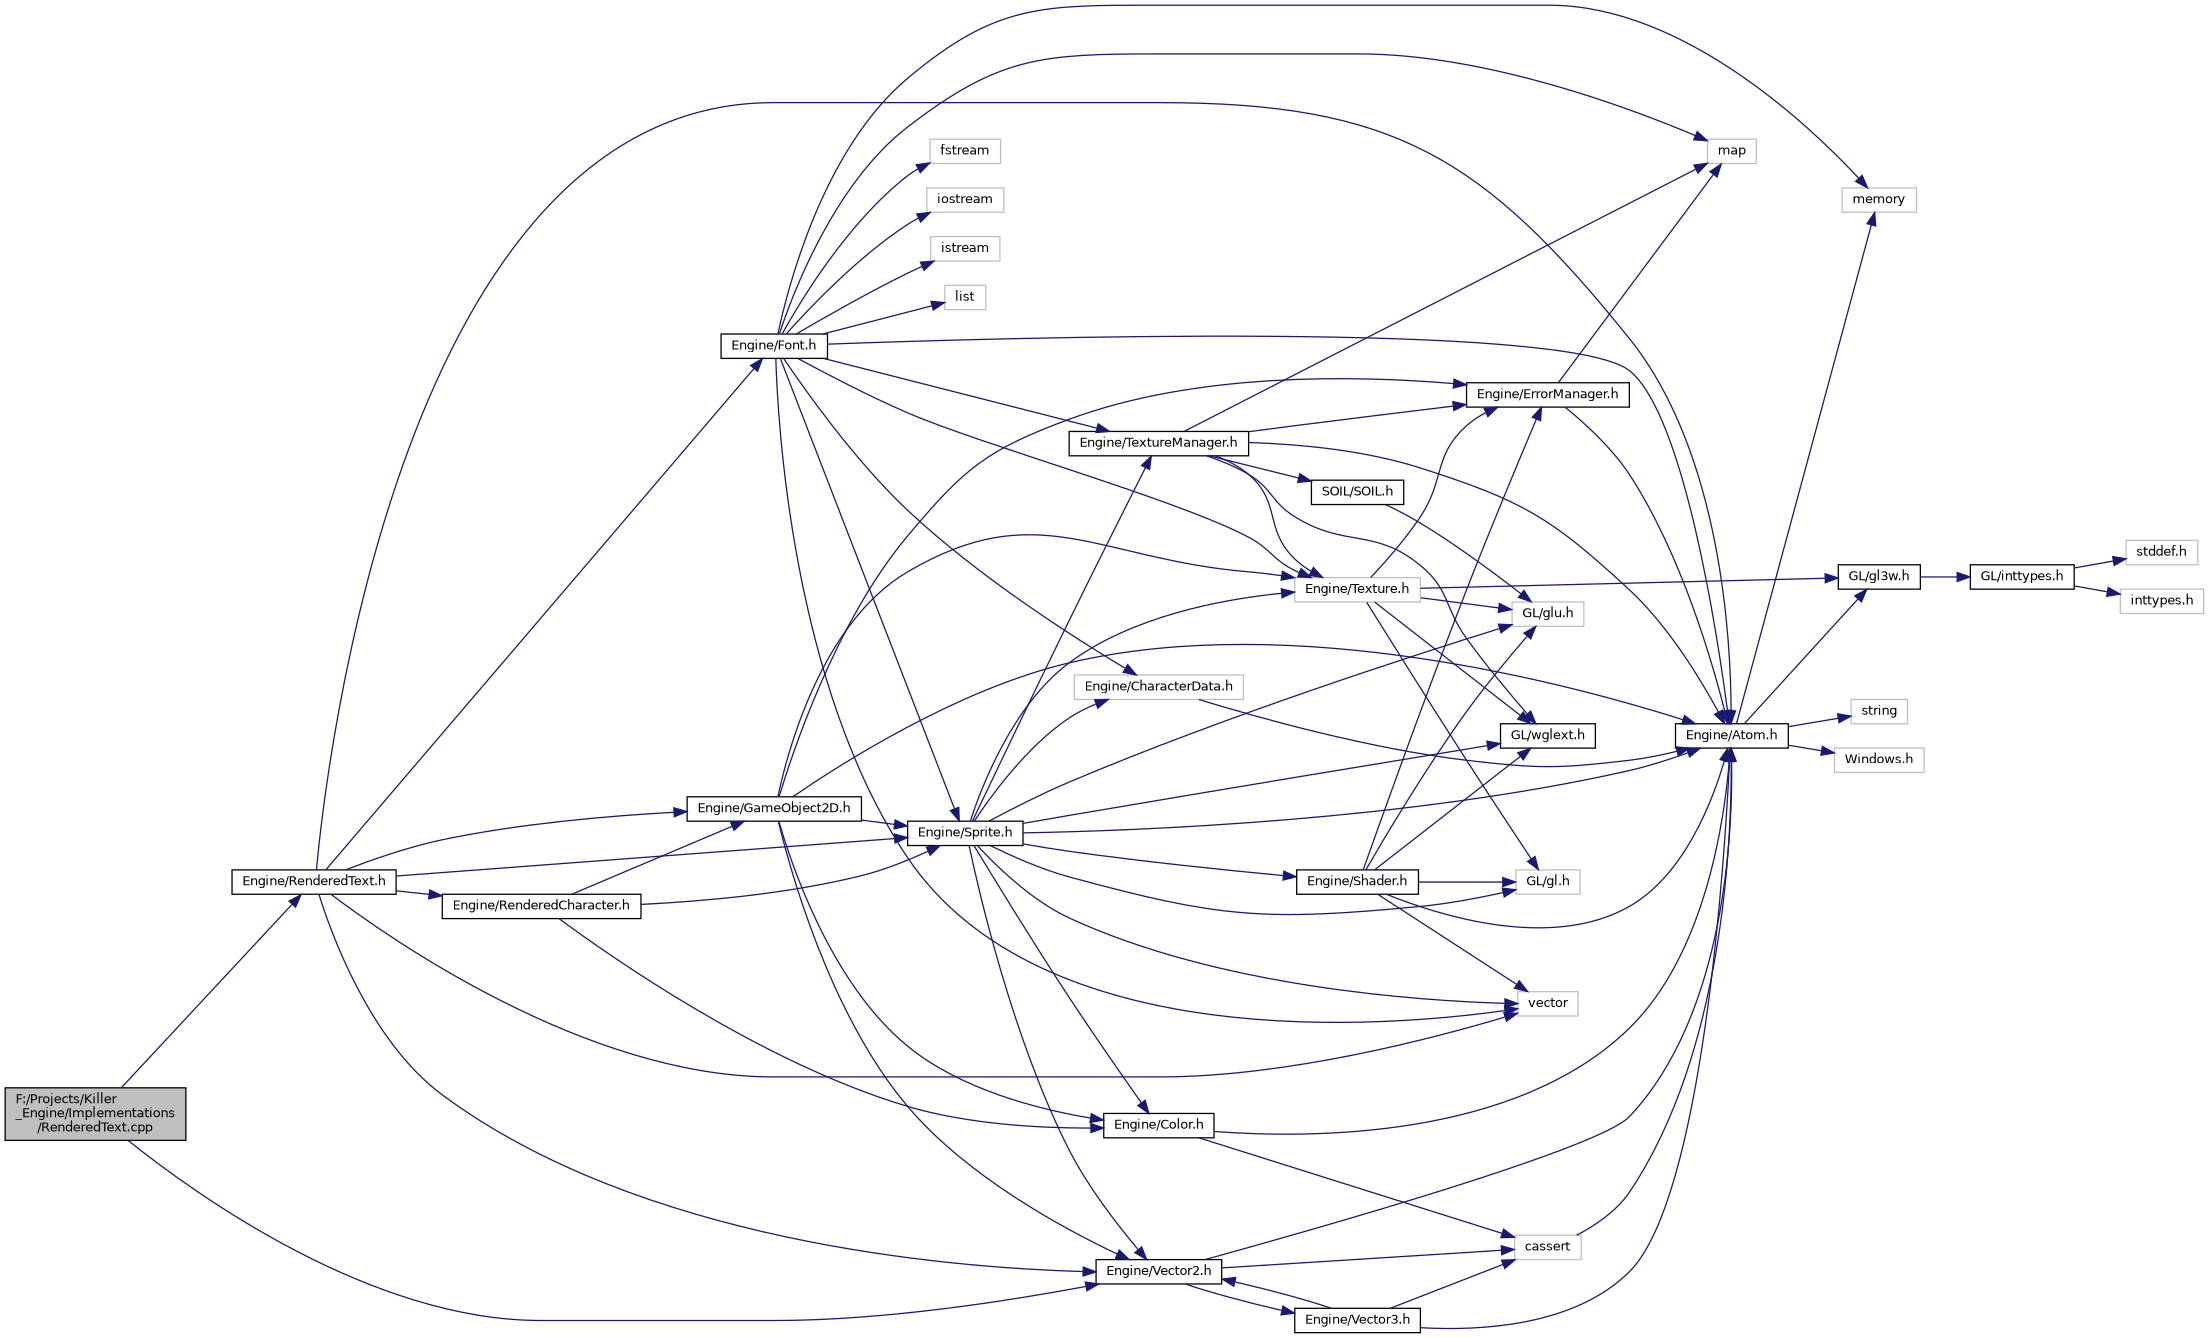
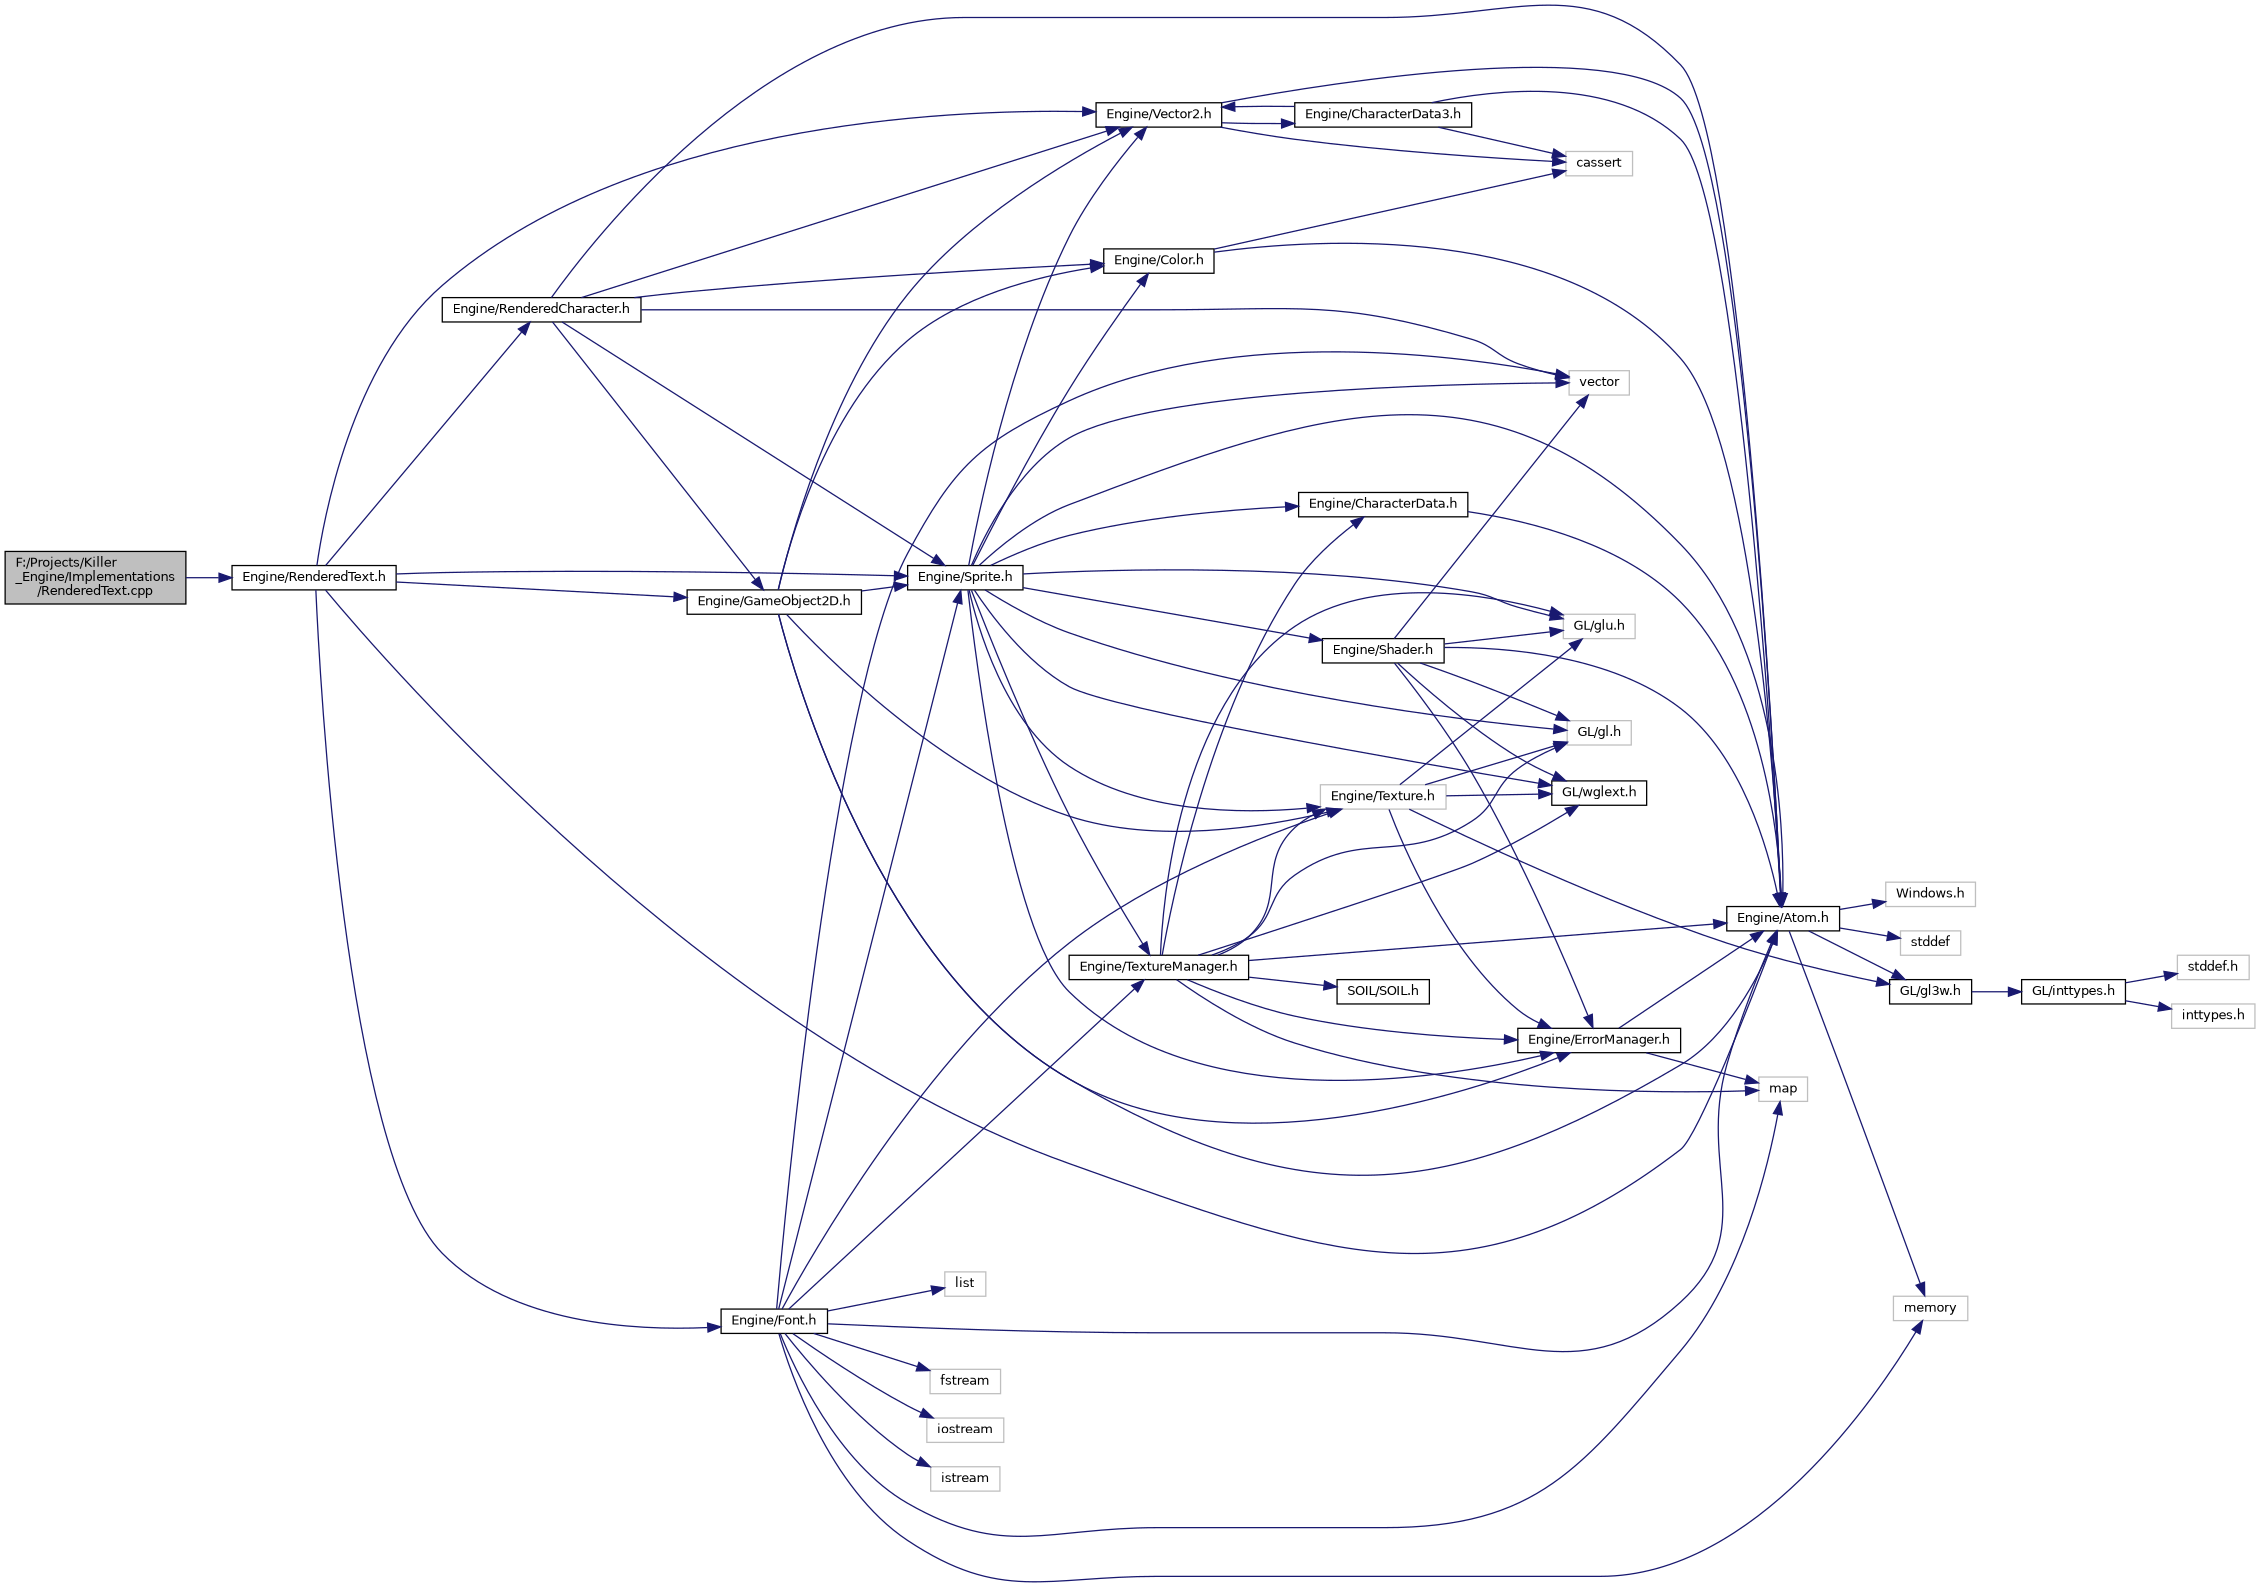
edge "Engine/Font.h" -> "Engine/CharacterData.h": now "Engine/TextureManager.h" -> "Engine/CharacterData.h"
edge "SOIL/SOIL.h" -> "GL/glu.h": now "Engine/TextureManager.h" -> "GL/glu.h"
node "Engine/CharacterData.h": color grey75 -> black
node "string": label "string" -> "stddef"
edge "Engine/TextureManager.h" -> "GL/gl.h": added
edge "Engine/Sprite.h" -> "Engine/ErrorManager.h": added
edge "cassert" -> "Engine/Atom.h": now "Engine/RenderedCharacter.h" -> "Engine/Atom.h"
edge "Engine/RenderedText.h" -> "vector": now "Engine/RenderedCharacter.h" -> "vector"
edge "F:/Projects/Killer _Engine/Implementations /RenderedText.cpp" -> "Engine/Vector2.h": now "Engine/RenderedCharacter.h" -> "Engine/Vector2.h"
node "Engine/Vector3.h": label "Engine/Vector3.h" -> "Engine/CharacterData3.h"
